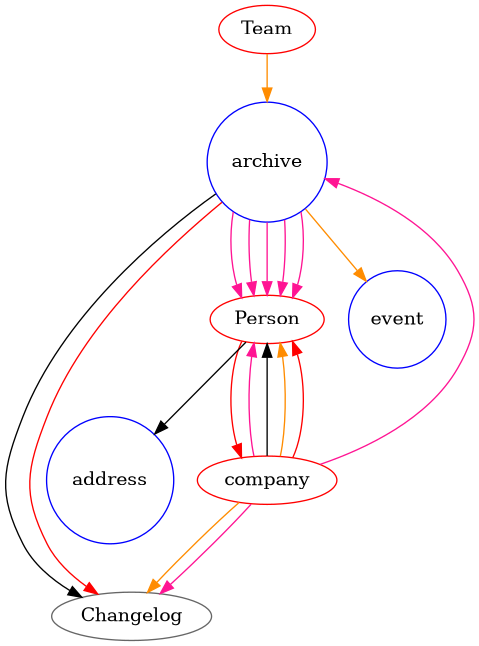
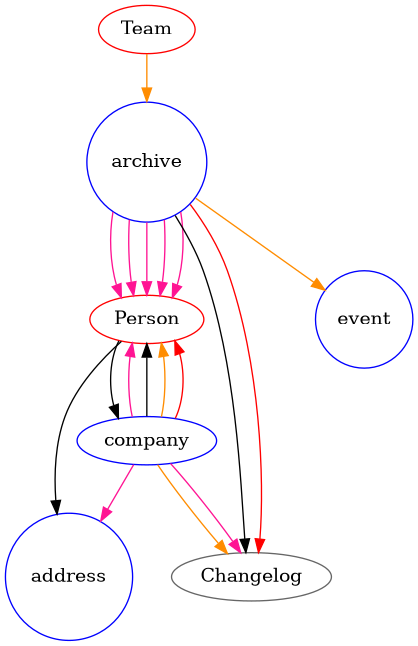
edge "company" -> "archive": now "company" -> "address"
edge "Person" -> "company": color red -> black
node "company": color red -> blue
